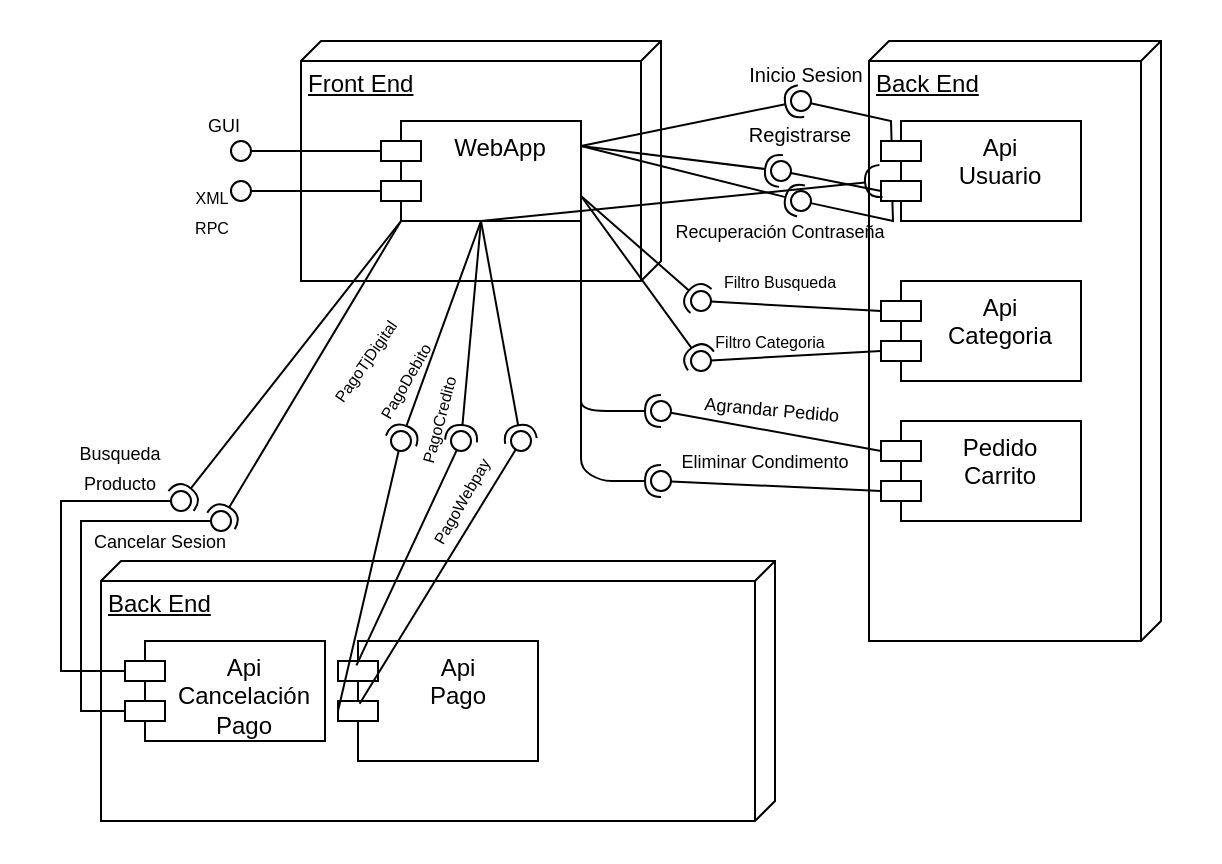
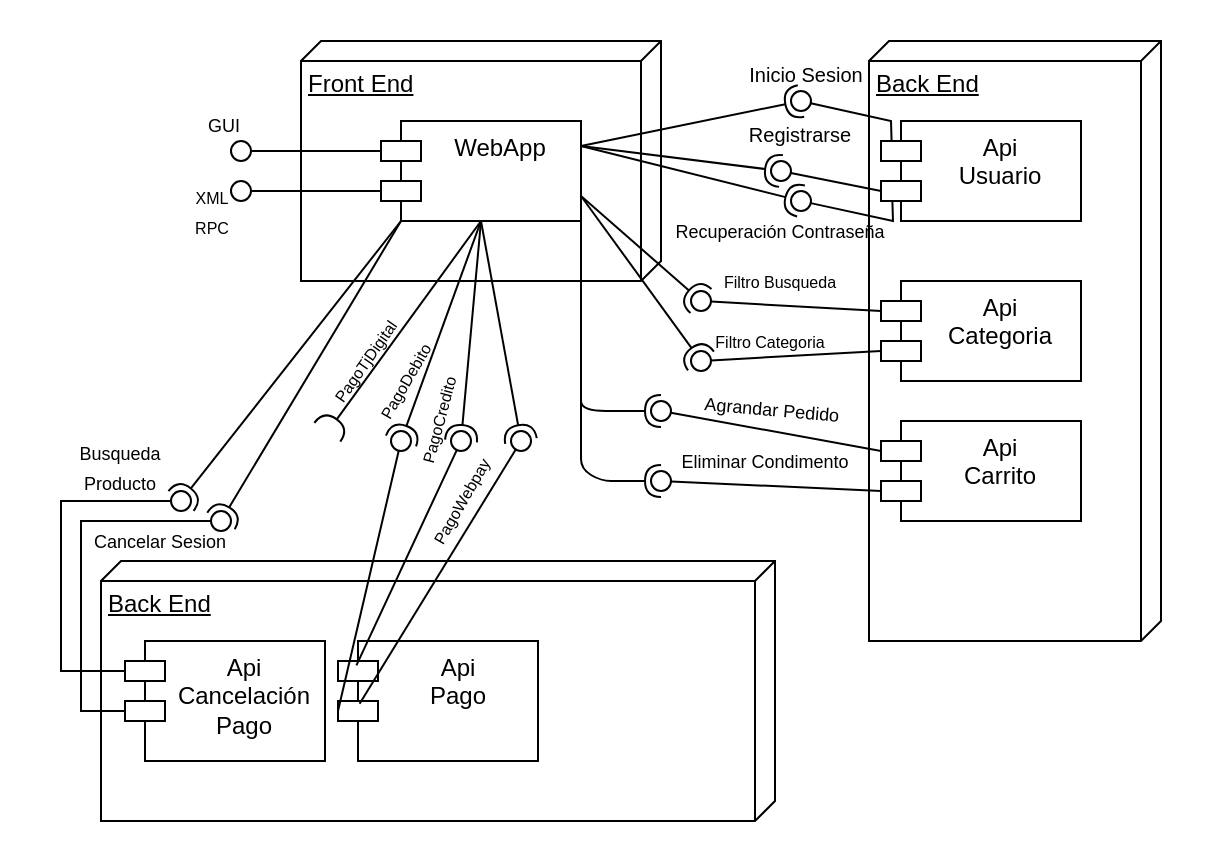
edge "WebApp" -> "Api Usuario": now "WebApp" -> "PagoTjDigital"
node "Pedido Carrito": label "Pedido Carrito" -> "Api Carrito"
node "Api Cancelación Pago": size 200x100 -> 200x120
